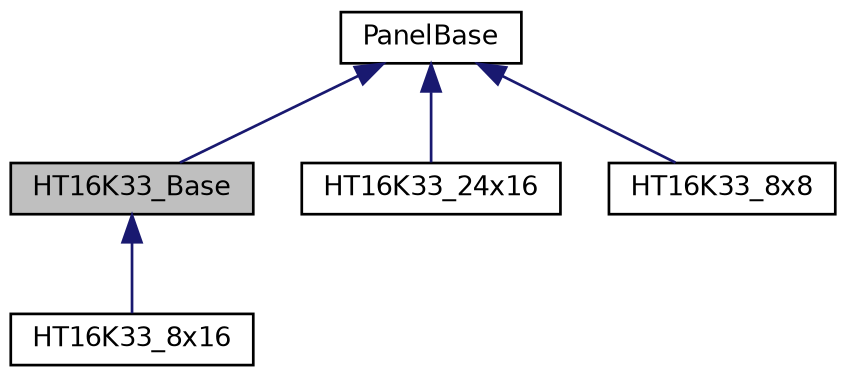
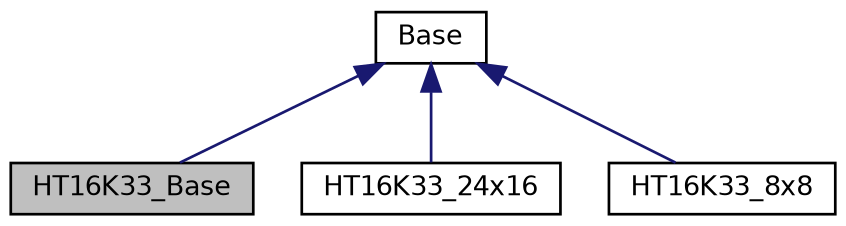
node "PanelBase": label "PanelBase" -> "Base"
node "HT16K33_8x16": removed
